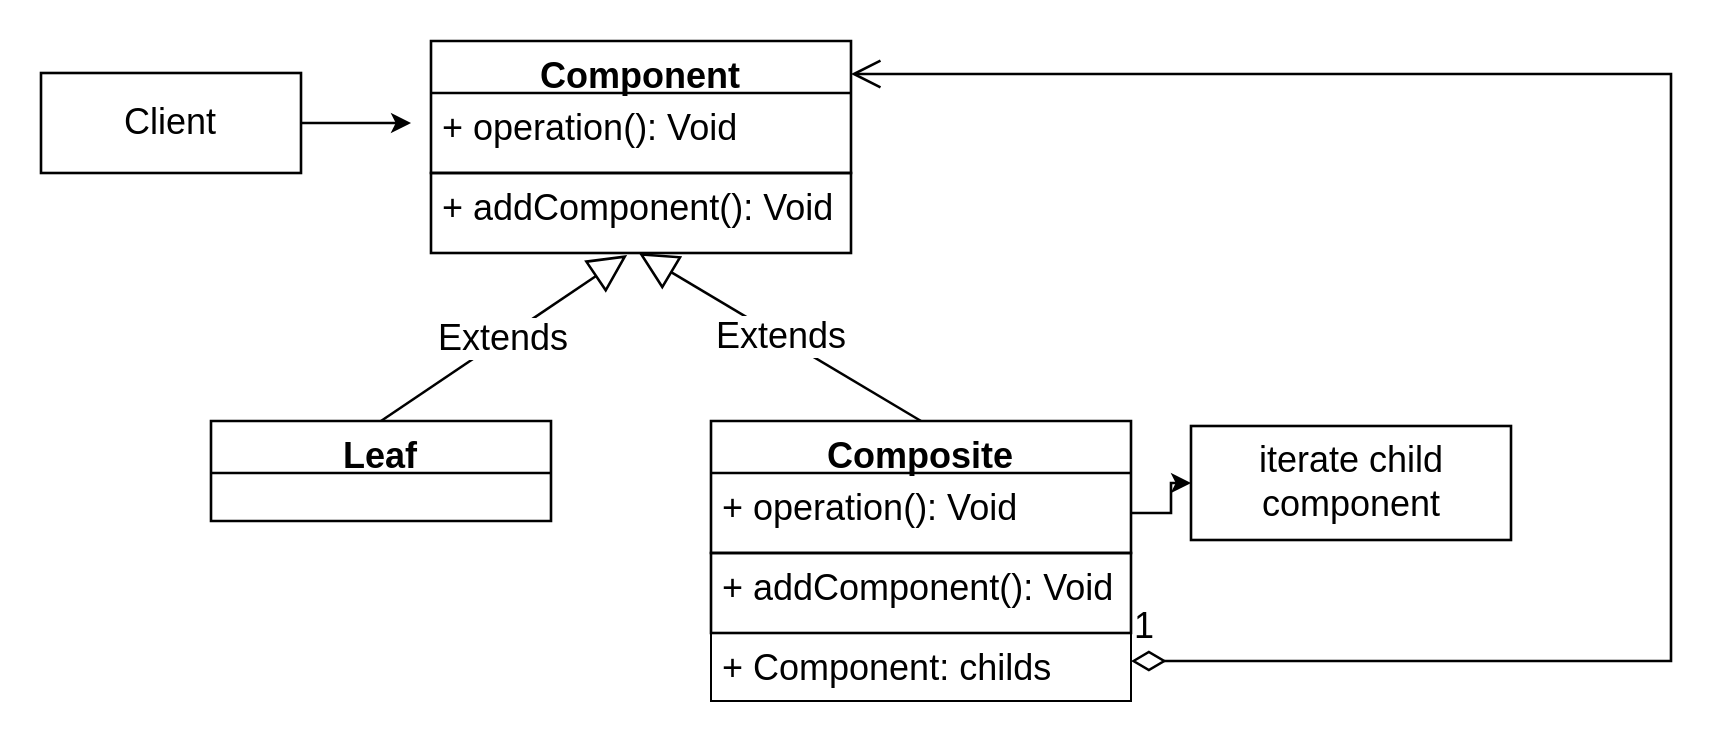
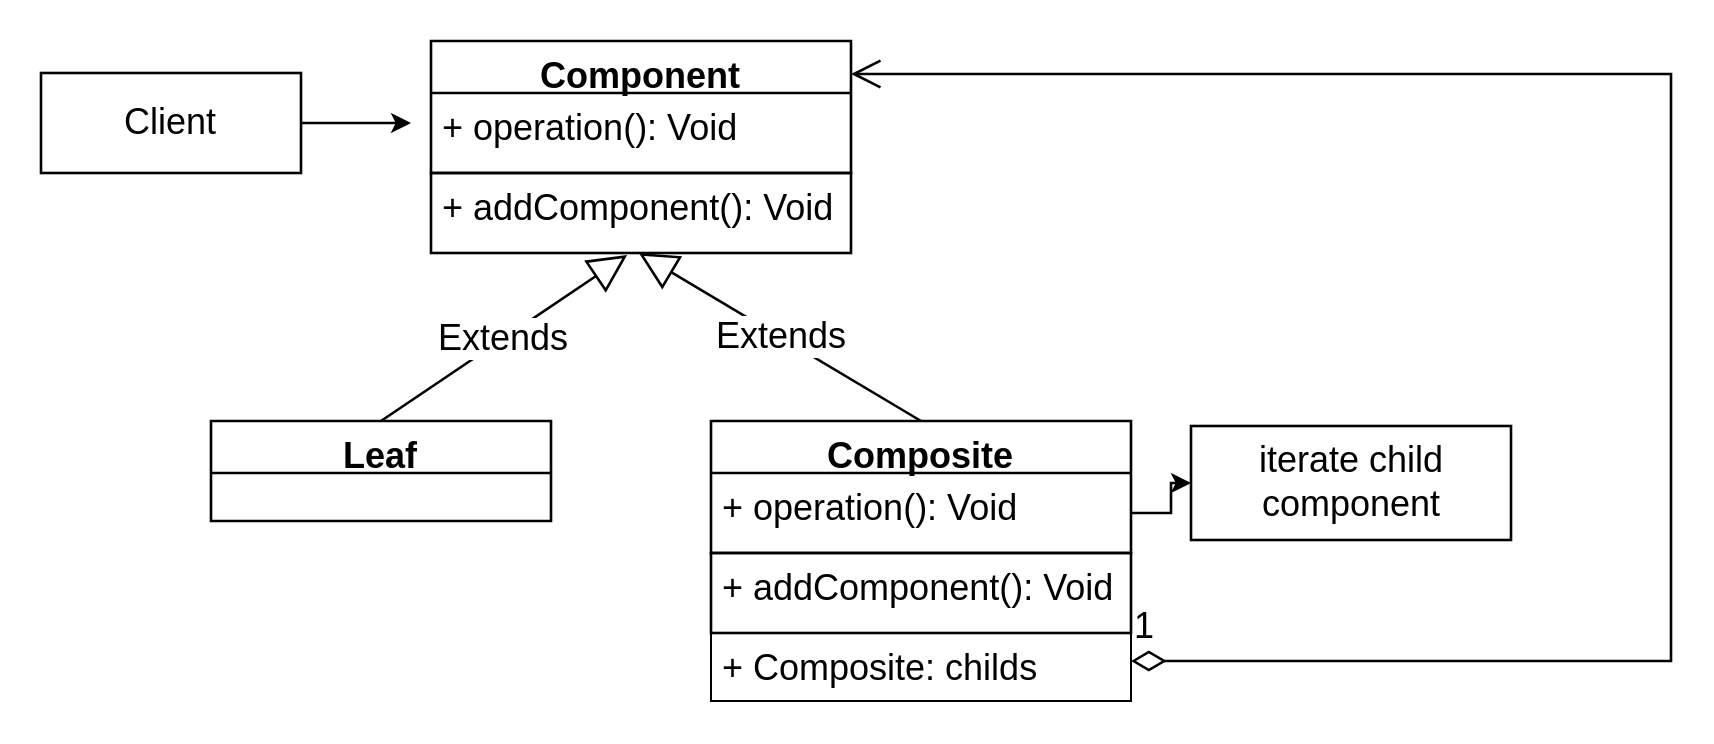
node "+ Component: childs": label "+ Component: childs" -> "+ Composite: childs"
